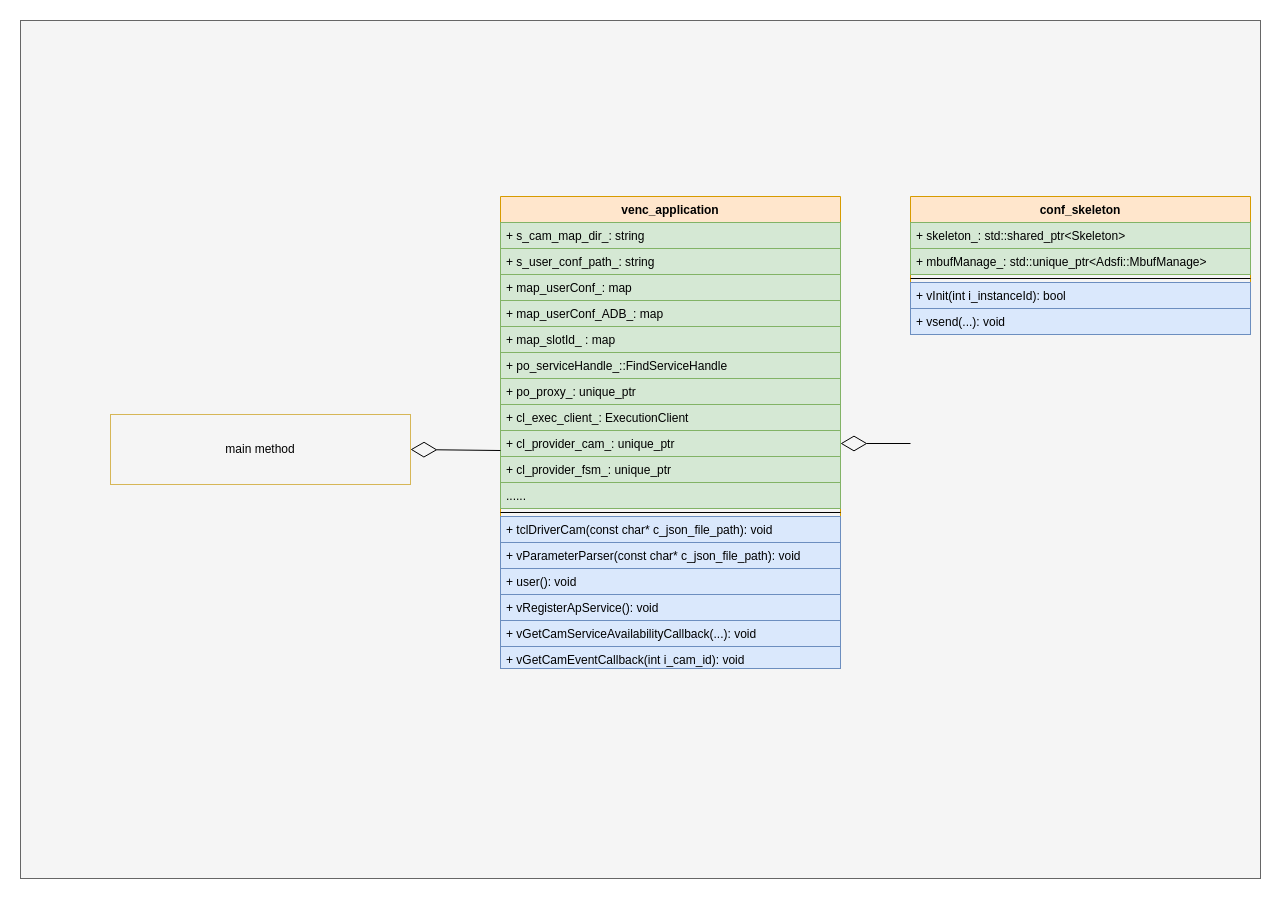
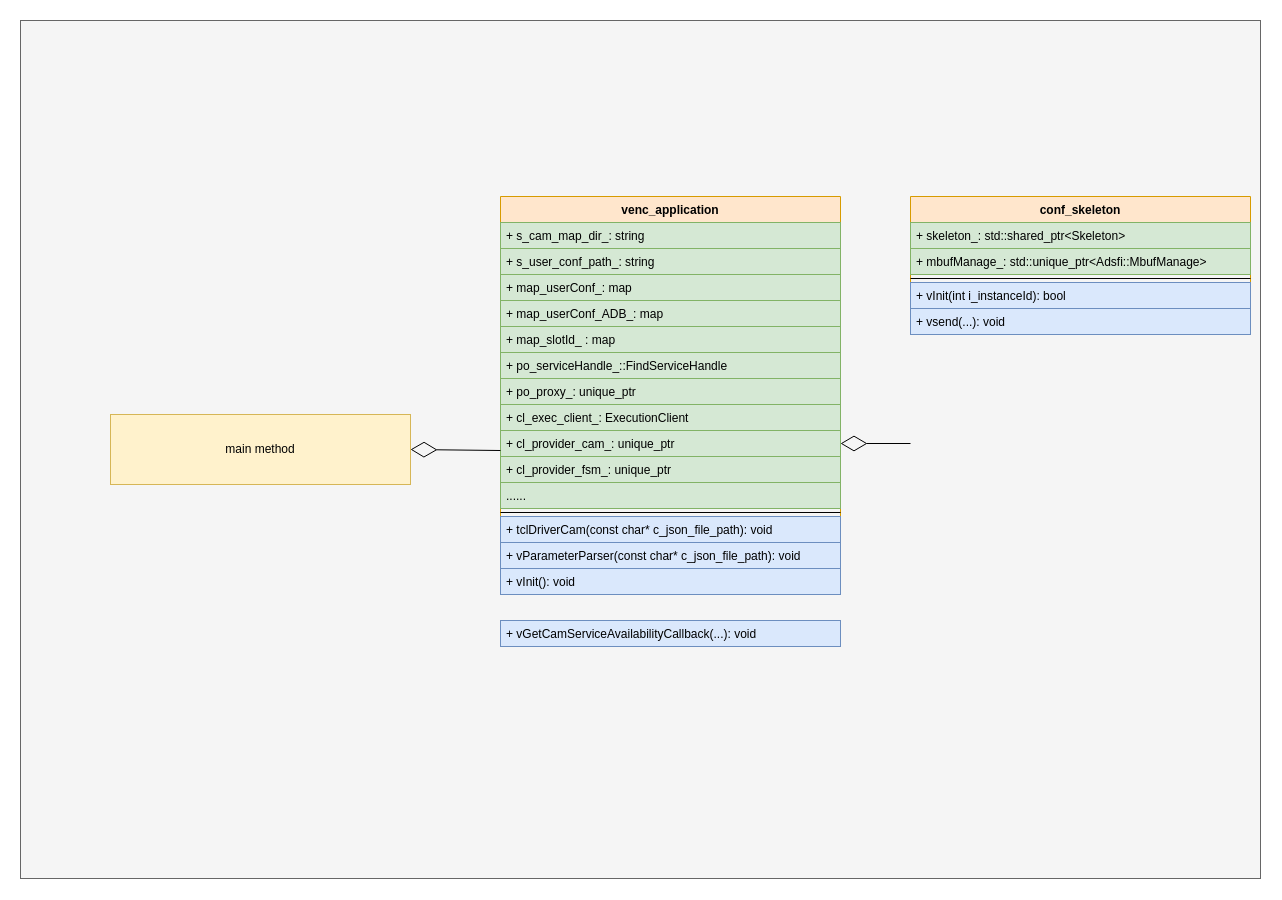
node "main method": fillcolor #f5f5f5 -> #fff2cc
node "+ user(): void": label "+ user(): void" -> "+ vInit(): void"
node "+ vRegisterApService(): void": removed
node "+ vGetCamEventCallback(int i_cam_id): void": removed
